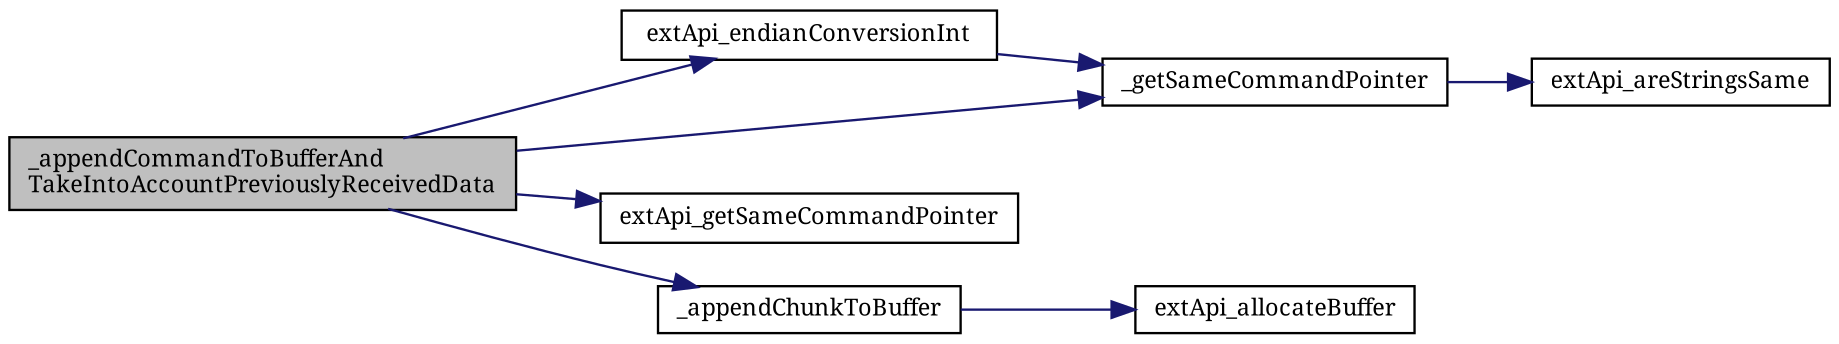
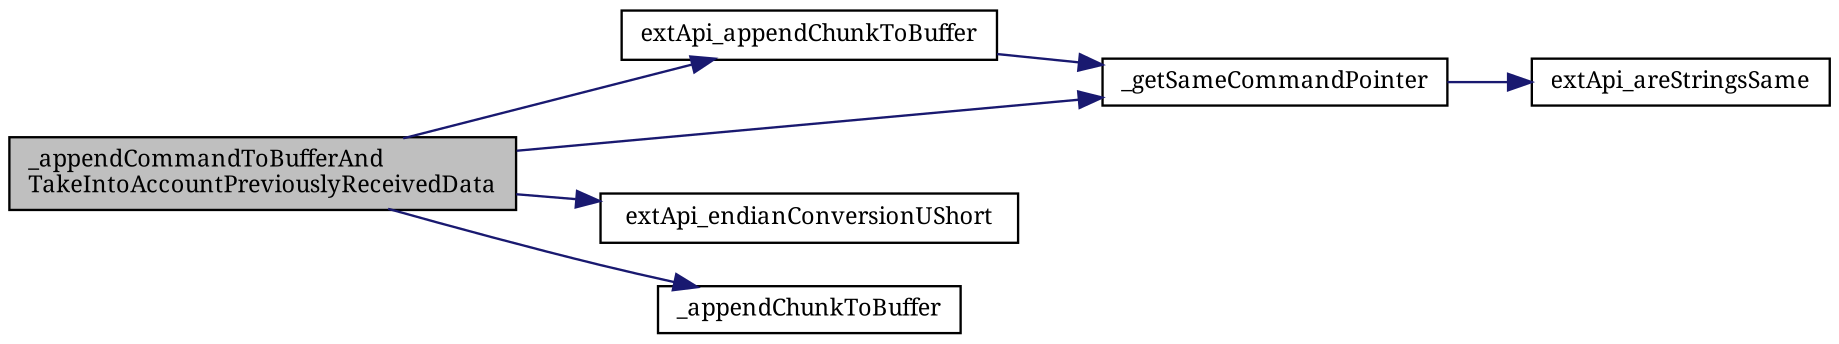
node "extApi_endianConversionInt": label "extApi_endianConversionInt" -> "extApi_appendChunkToBuffer"
node "extApi_getSameCommandPointer": label "extApi_getSameCommandPointer" -> "extApi_endianConversionUShort"
node "extApi_allocateBuffer": removed
